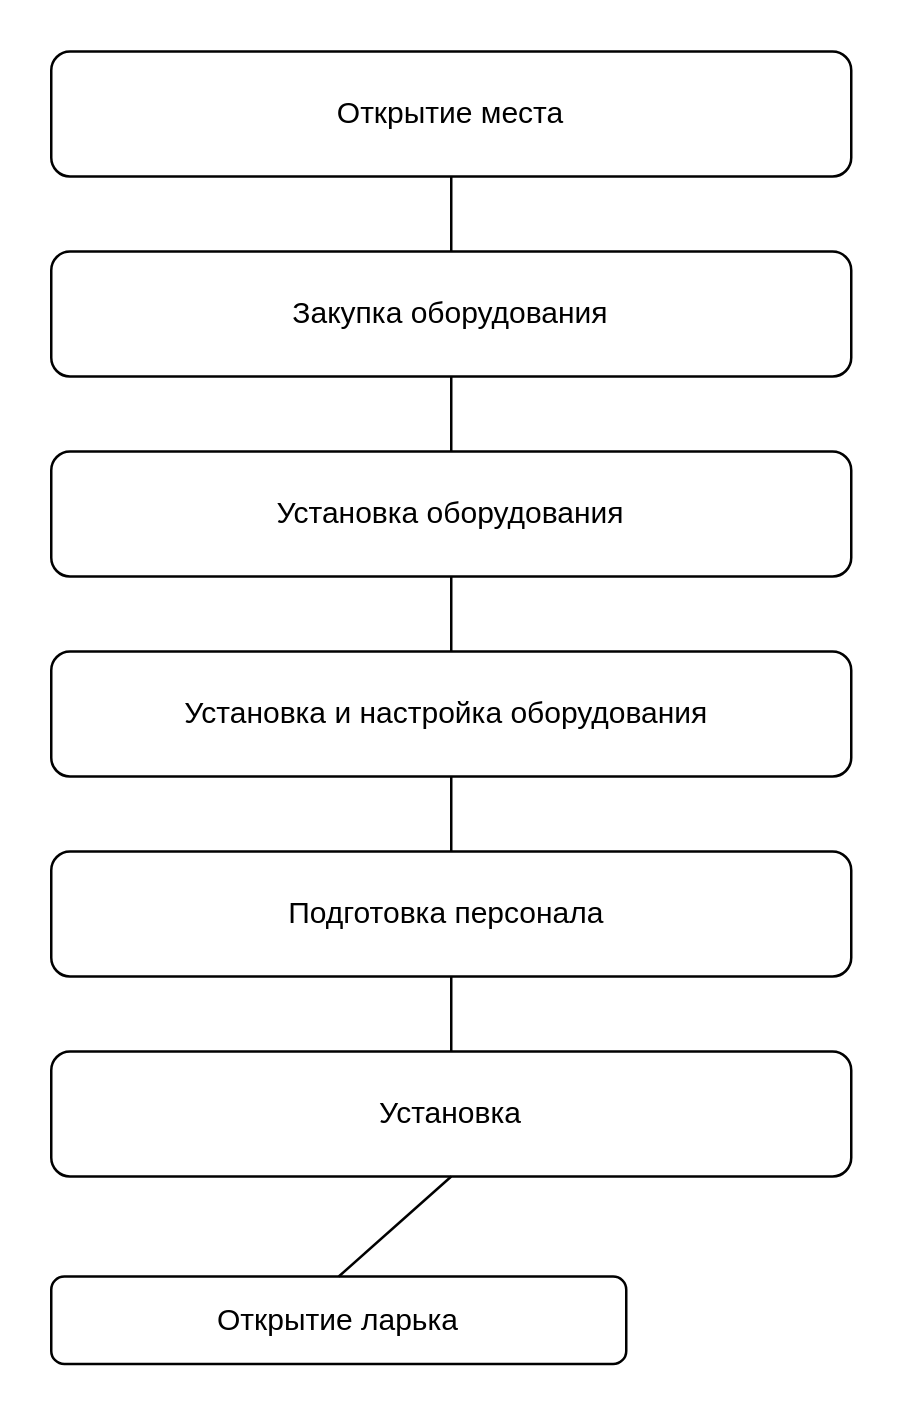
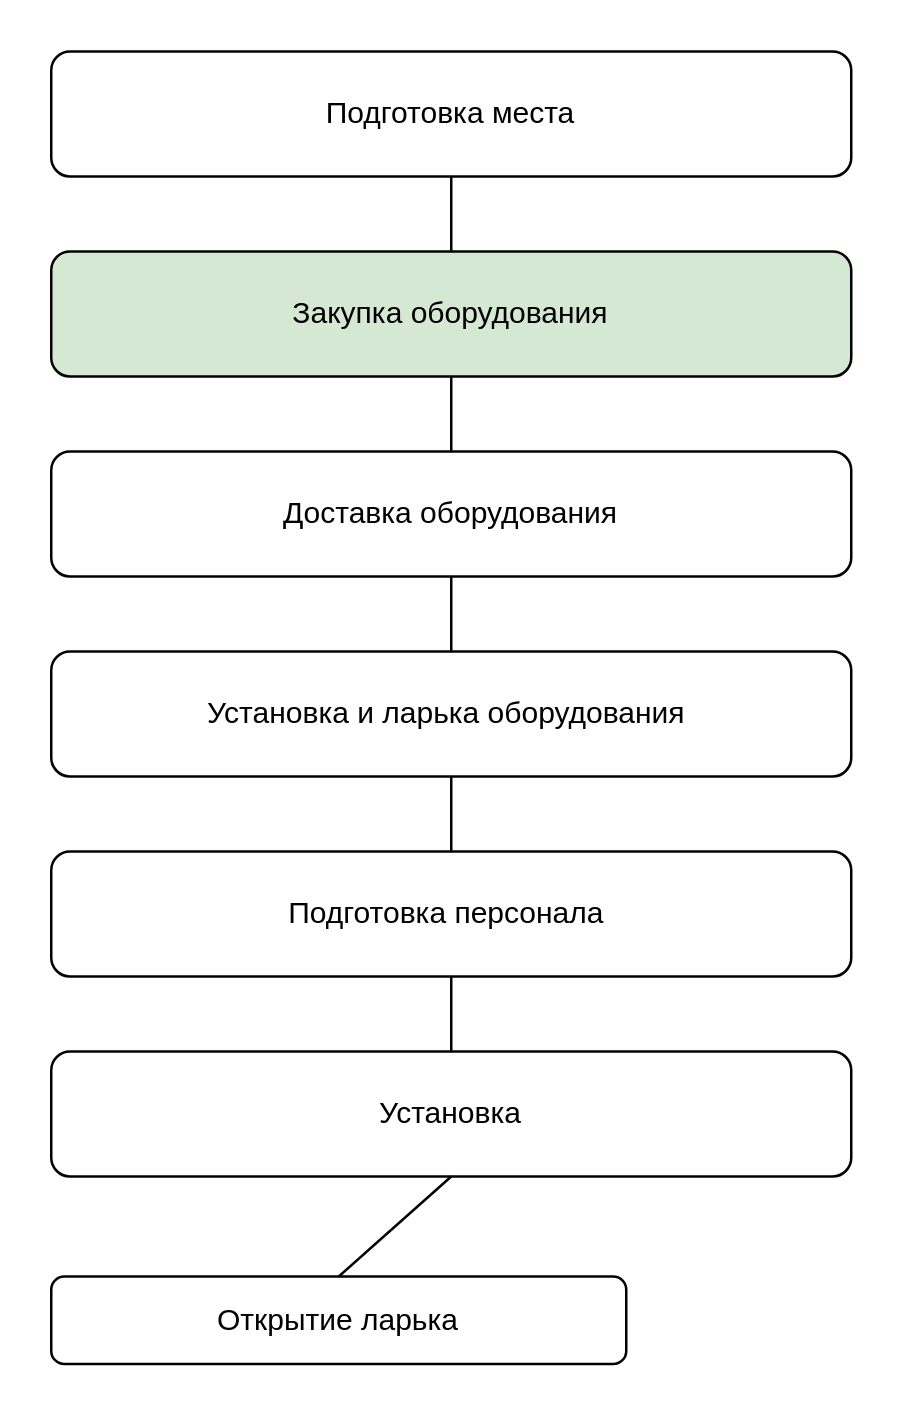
node "Открытие места": label "Открытие места" -> "Подготовка места"
node "Закупка оборудования": fillcolor #ffffff -> #d5e8d4
node "Установка оборудования": label "Установка оборудования" -> "Доставка оборудования"
node "Установка и настройка оборудования": label "Установка и настройка оборудования" -> "Установка и ларька оборудования"
